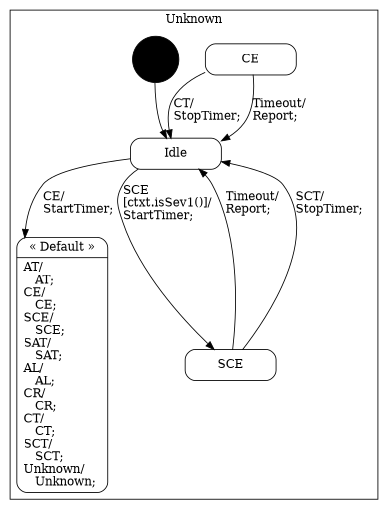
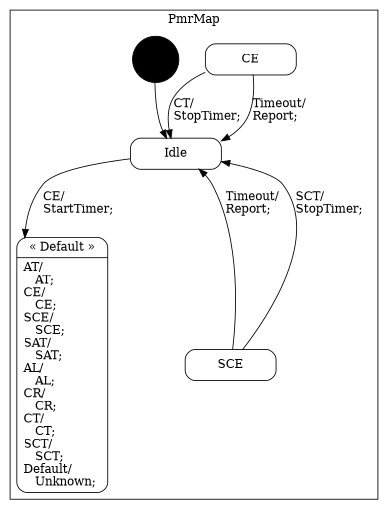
cluster "Unknown": label "Unknown" -> "PmrMap"
edge "Idle" -> "SCE": removed, label "SCE [ctxt.isSev1()]/ StartTimer;"
node "AT/": text "Unknown/" -> "Default/"
